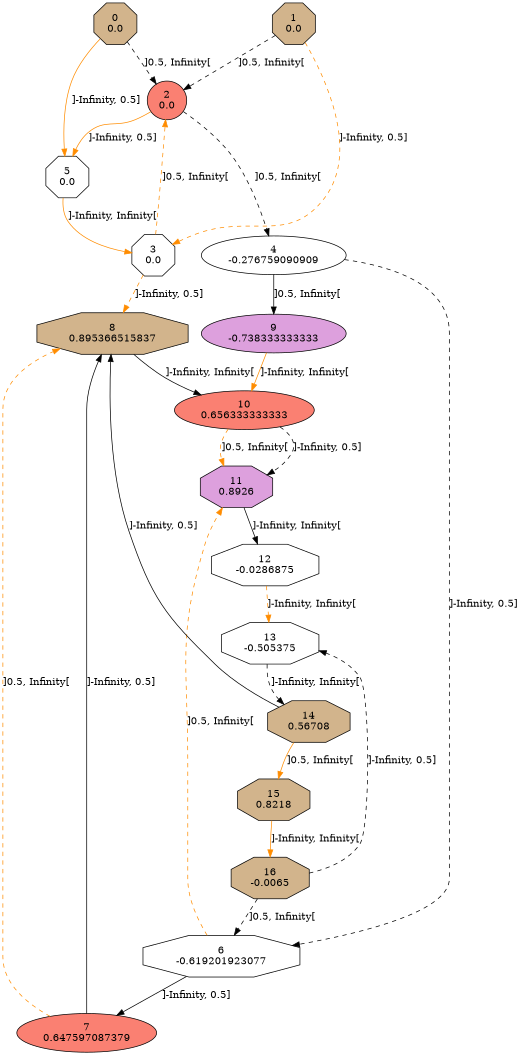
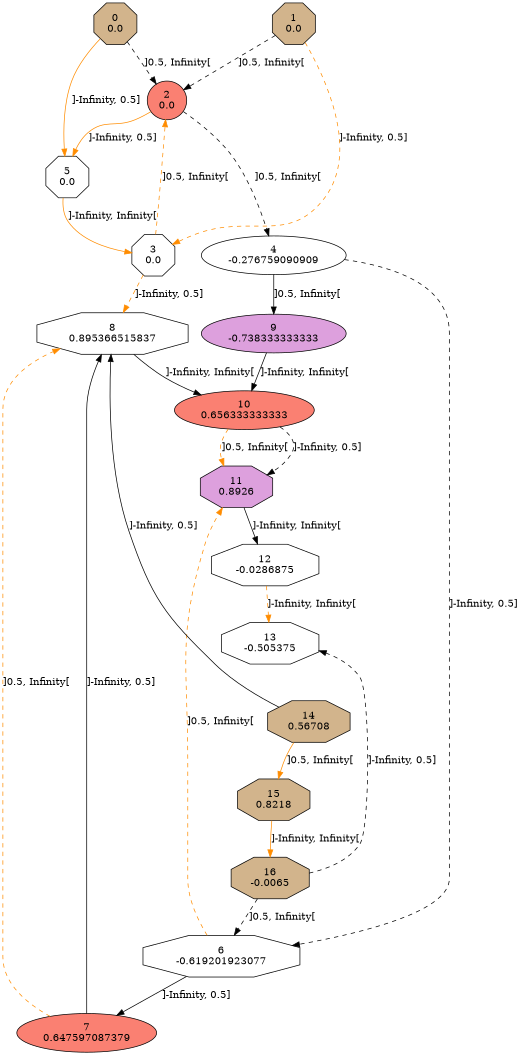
node "8 0.895366515837": fillcolor tan -> white
edge "9 -0.738333333333" -> "10 0.656333333333": color darkorange -> black
edge "13 -0.505375" -> "14 0.56708": removed, label "]-Infinity, Infinity["
